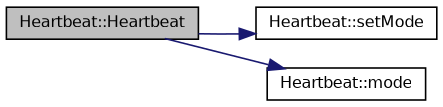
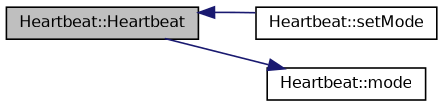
edge "Heartbeat::Heartbeat" -> "Heartbeat::setMode": reversed
